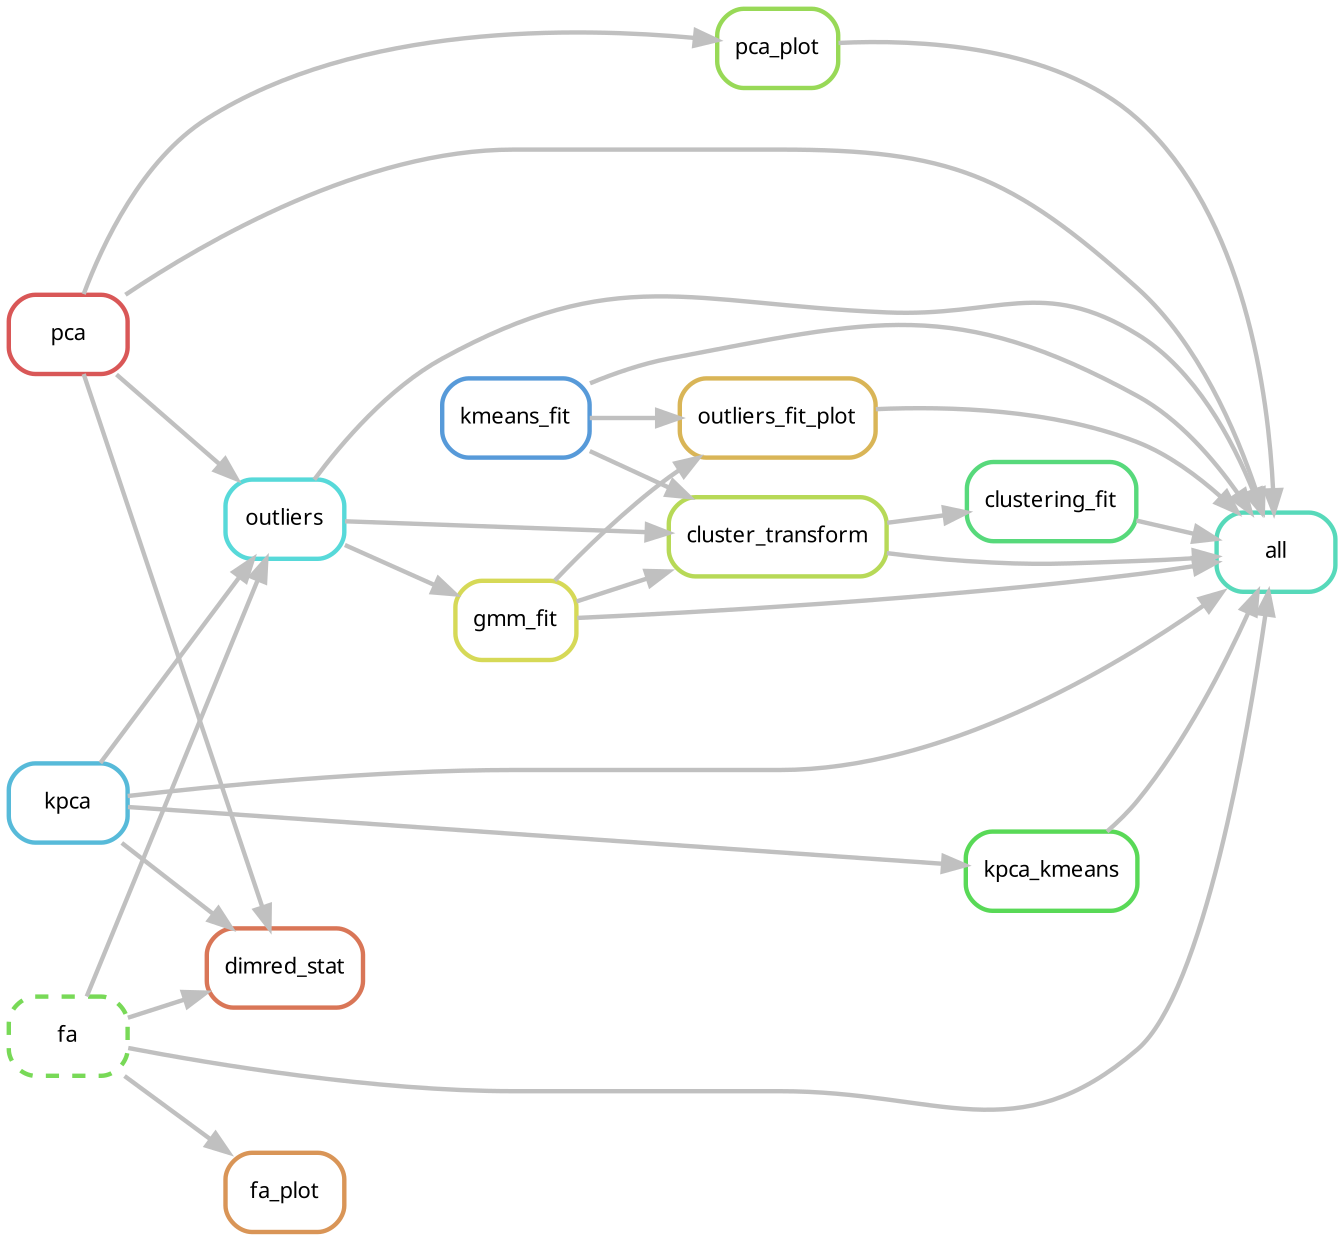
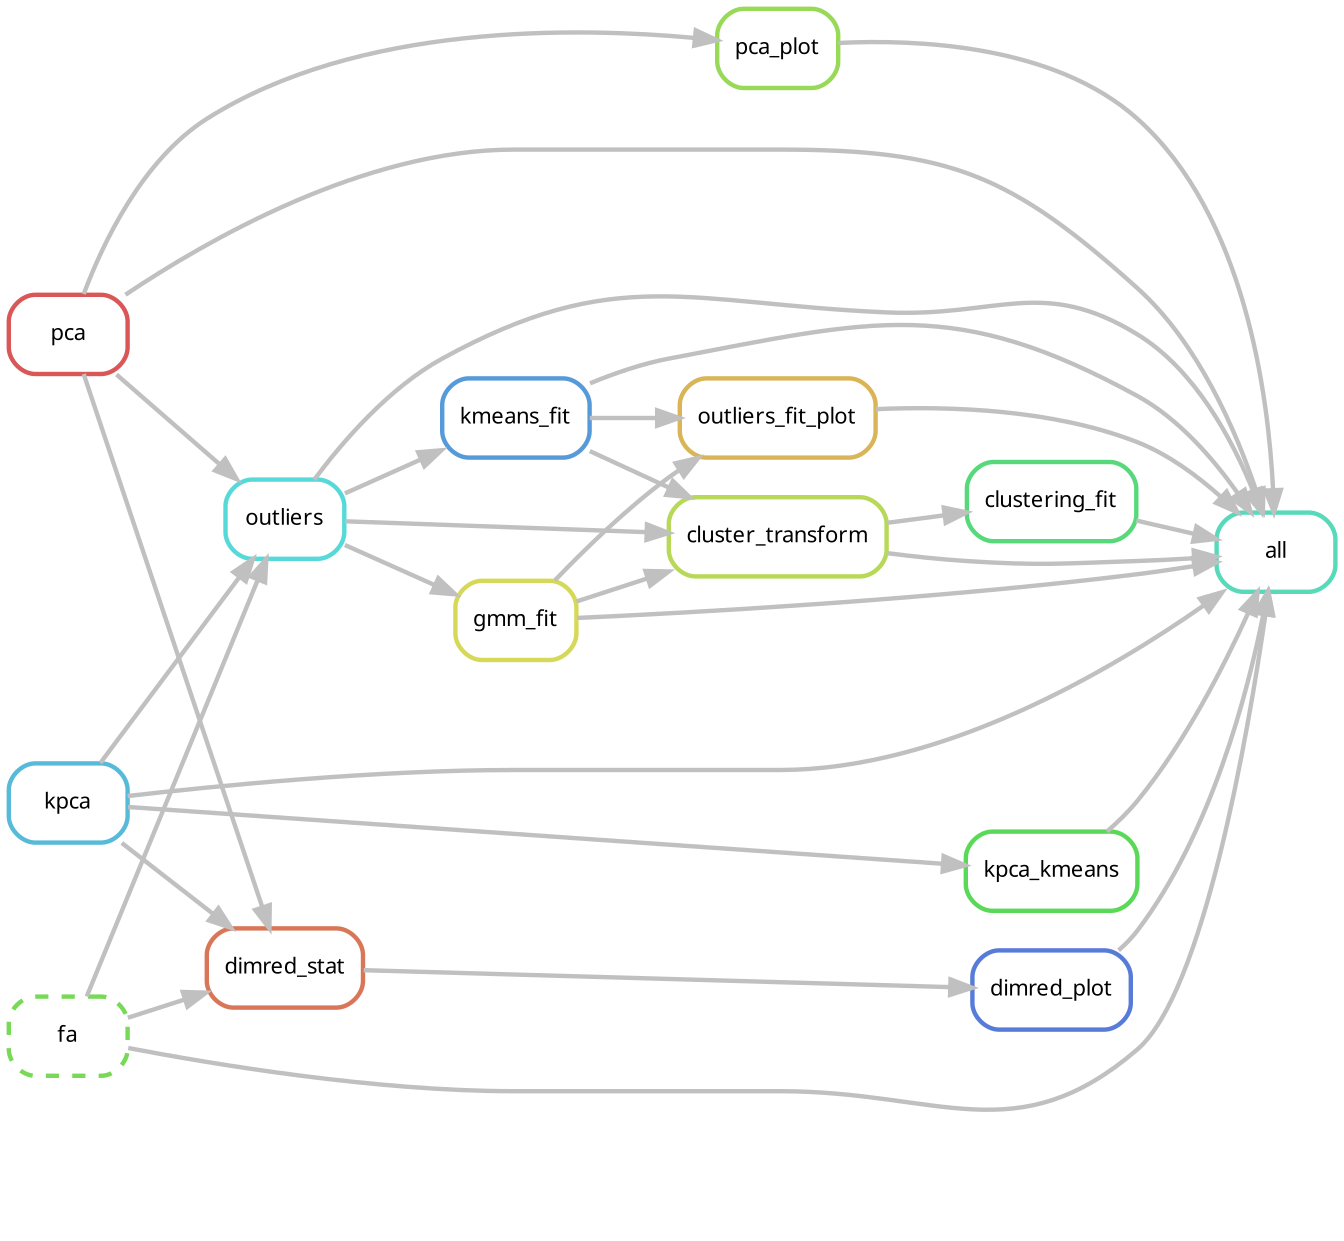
edge "outliers" -> "kmeans_fit": added
node "dimred_plot": added
node "fa_plot": removed
